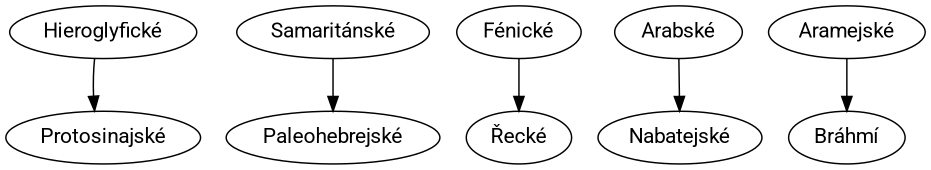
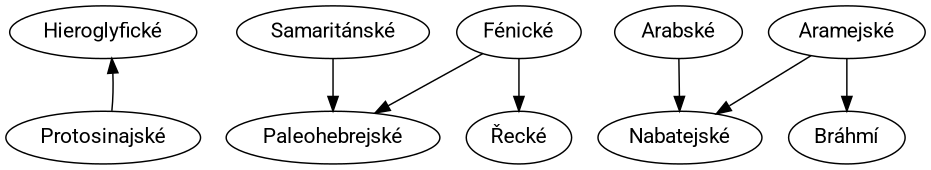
edge "Hieroglyfické" -> "Protosinajské": reversed
edge "Fénické" -> "Paleohebrejské": added
edge "Aramejské" -> "Nabatejské": added
